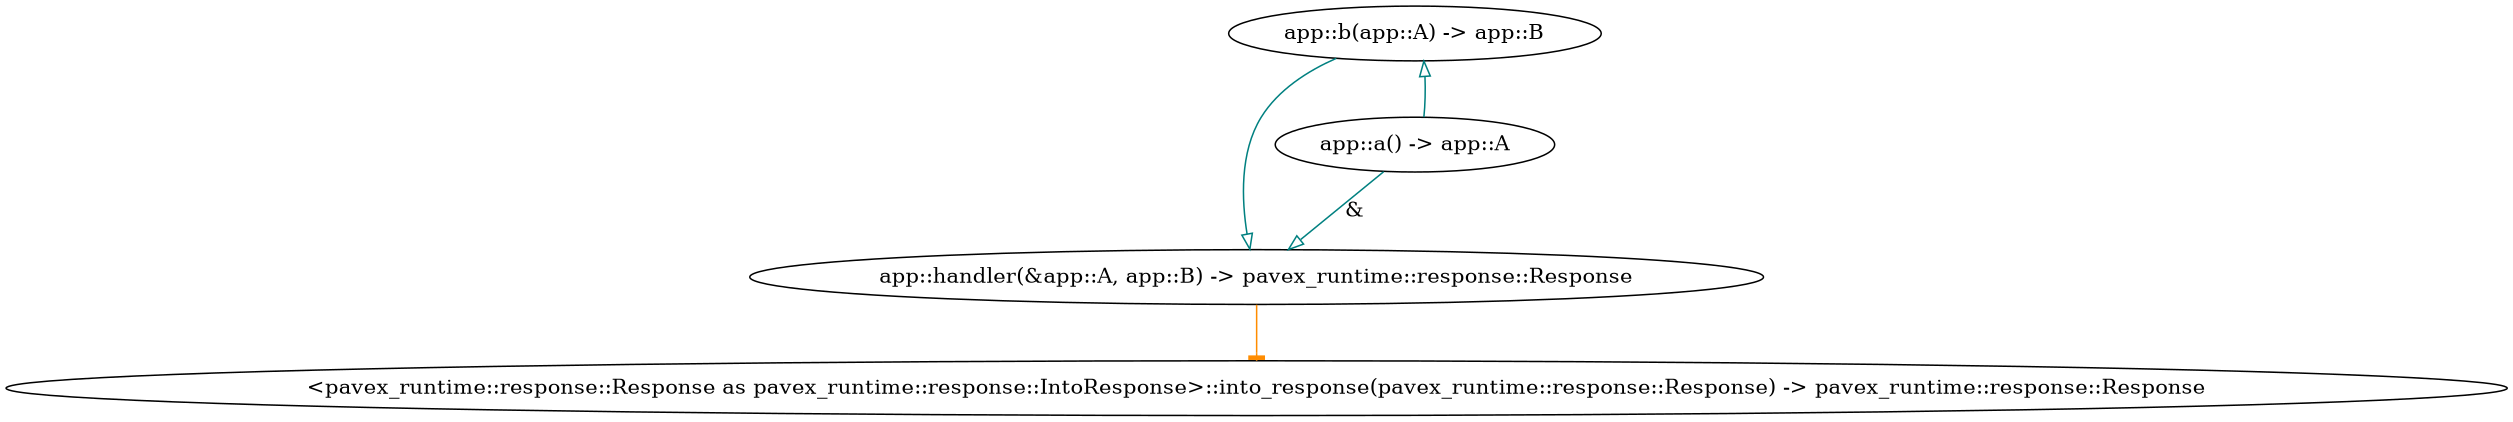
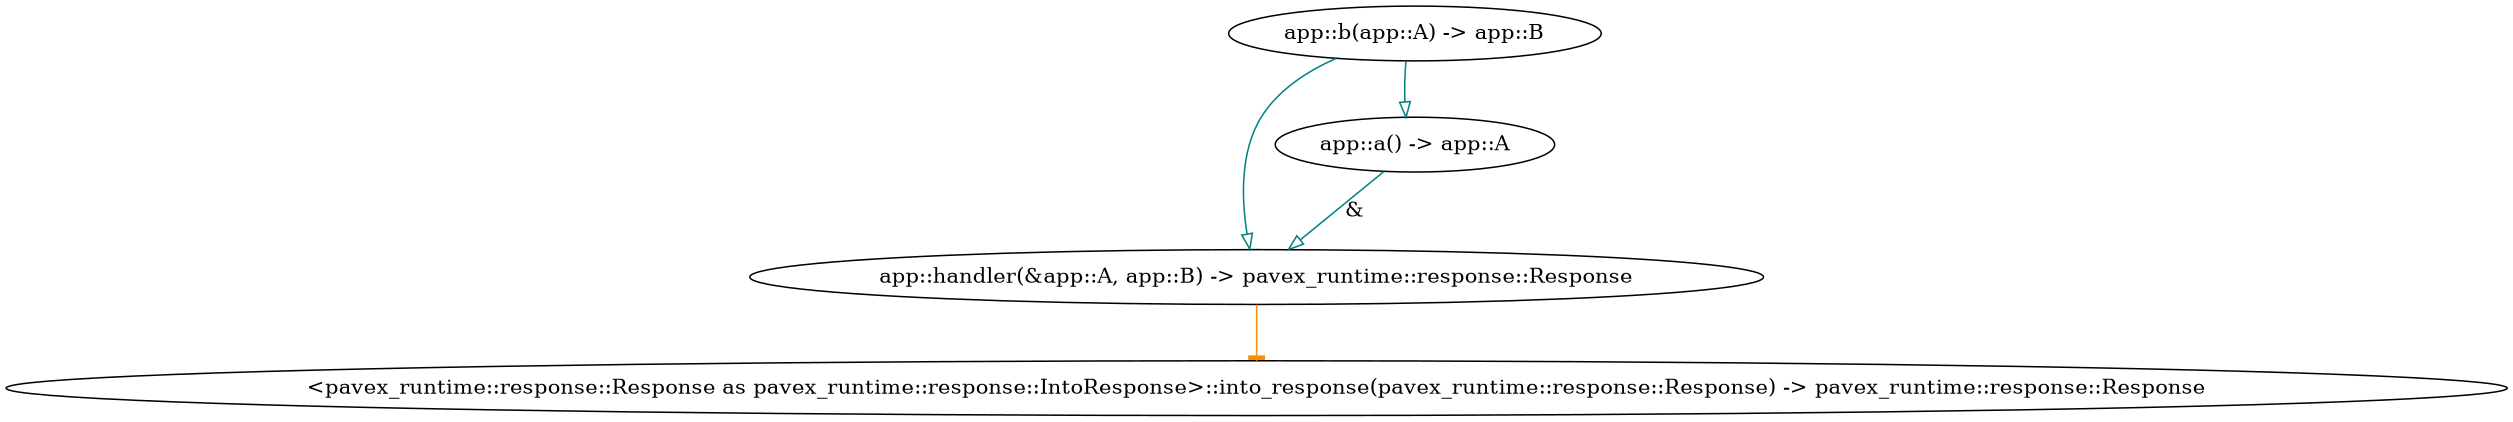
edge "app::a() -> app::A" -> "app::b(app::A) -> app::B": reversed
